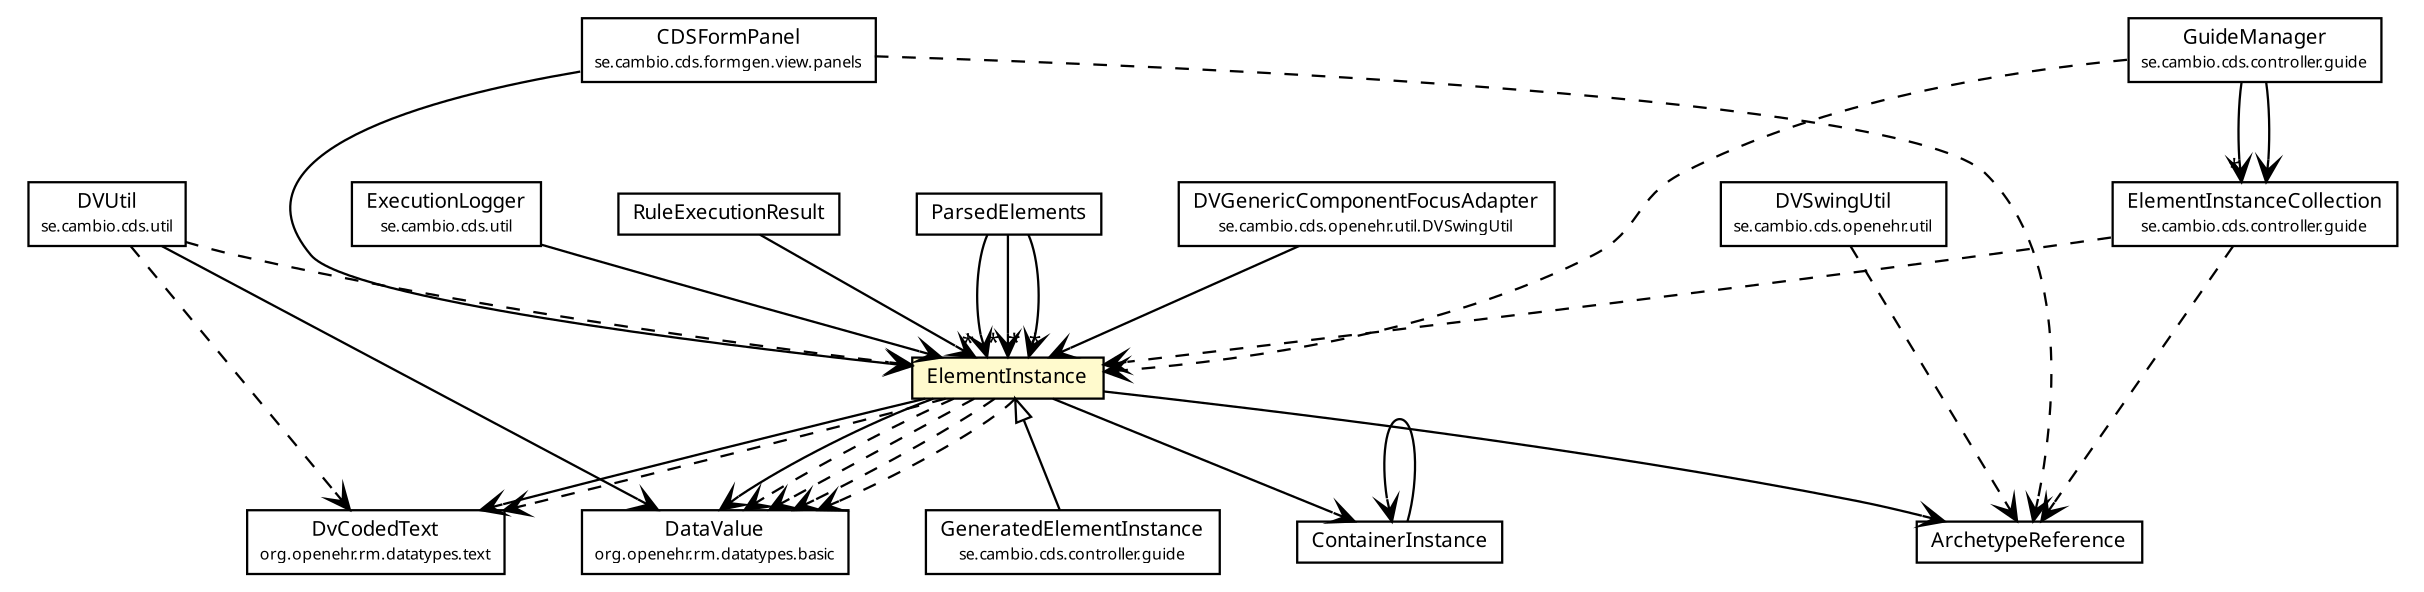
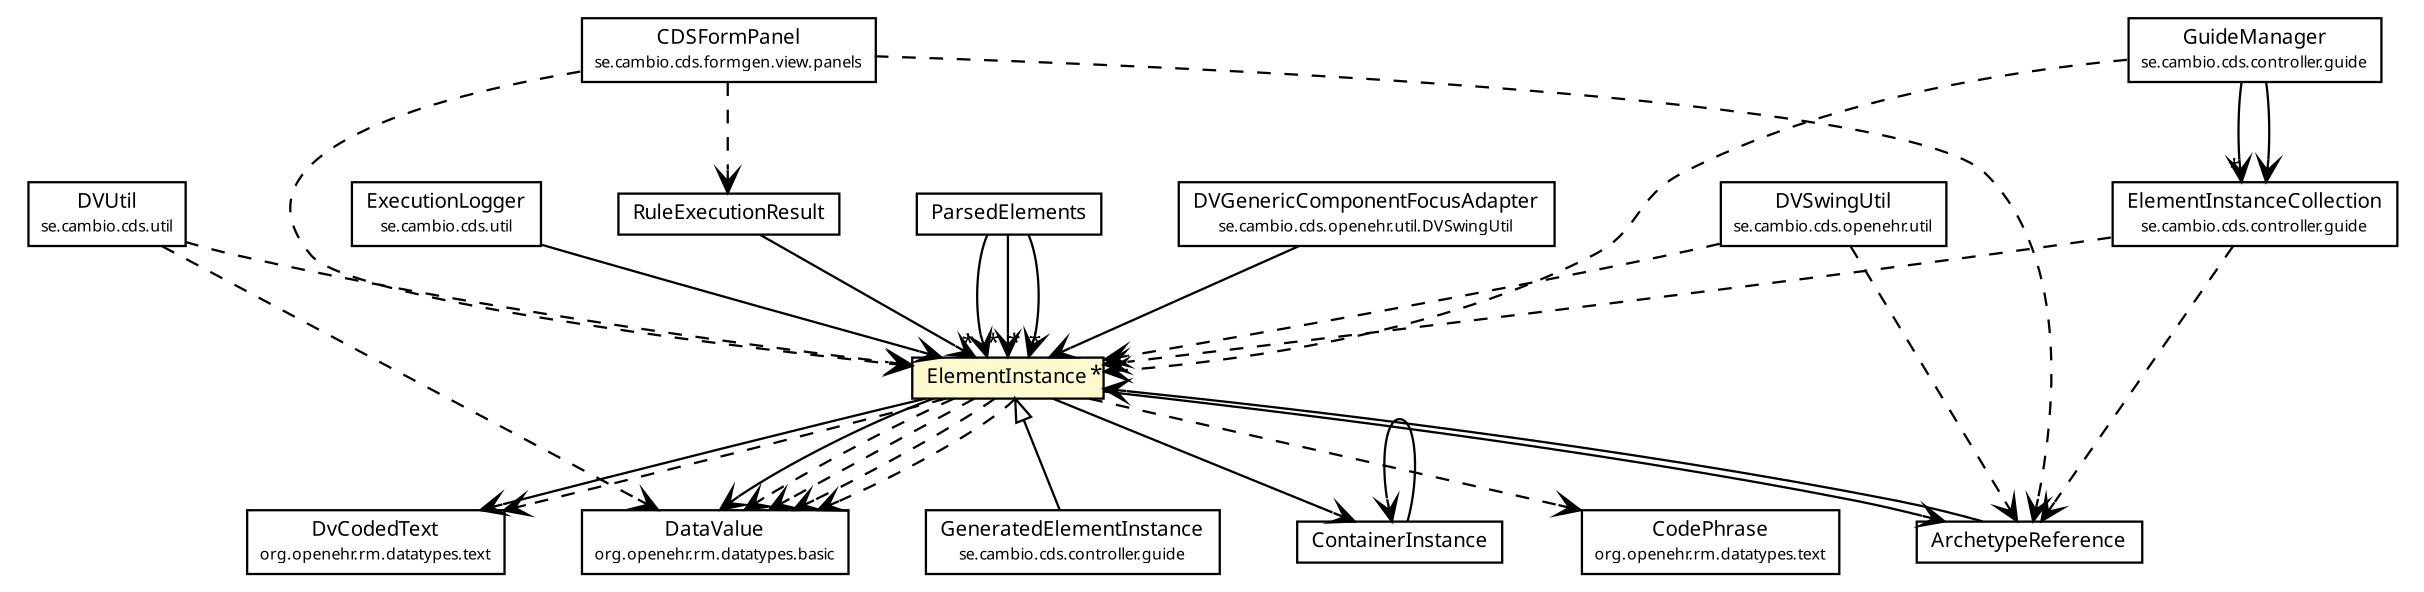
edge "CDSFormPanel" -> "RuleExecutionResult": added
edge "CDSFormPanel" -> "ElementInstance": style solid -> dashed
edge "DVSwingUtil" -> "ElementInstance": added
edge "DVUtil" -> "DvCodedText": removed
edge "DVUtil" -> "DataValue": style solid -> dashed
edge "ArchetypeReference" -> "ElementInstance": added
node "CodePhrase": added
